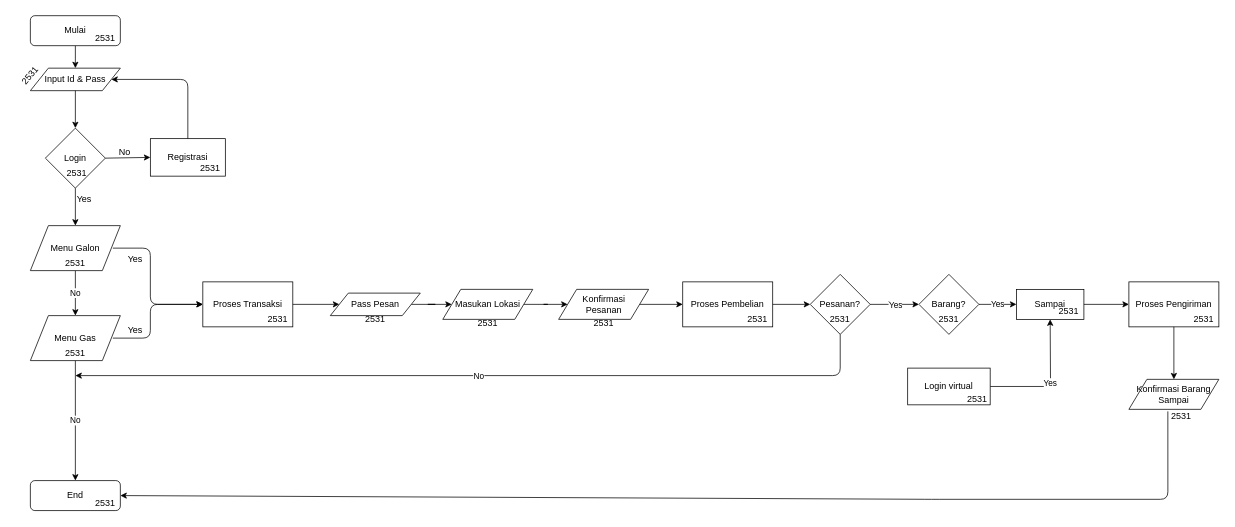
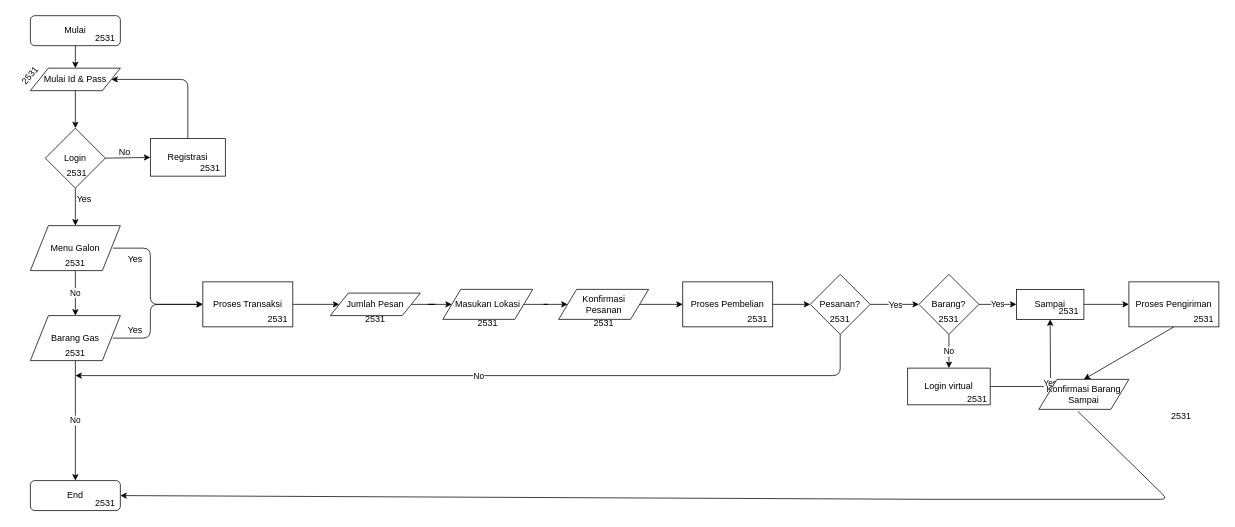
node "Input Id & Pass": label "Input Id & Pass" -> "Mulai Id & Pass"
node "Pass Pesan": label "Pass Pesan" -> "Jumlah Pesan"
node "Menu Gas": label "Menu Gas" -> "Barang Gas"
edge "Barang?" -> "Login virtual": added, label "No"
node "Konfirmasi Barang Sampai": moved (1174, 394) -> (1084, 394)
